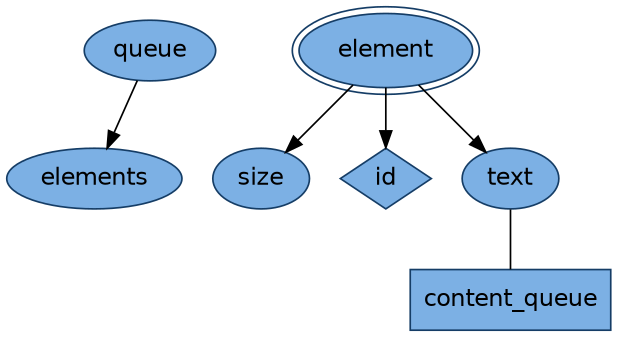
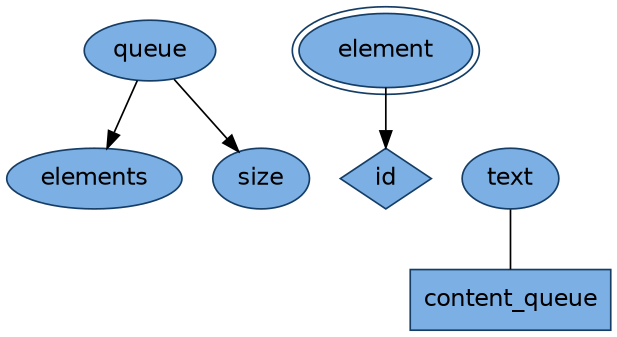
edge "element" -> "size": now "queue" -> "size"
edge "element" -> "text": removed
